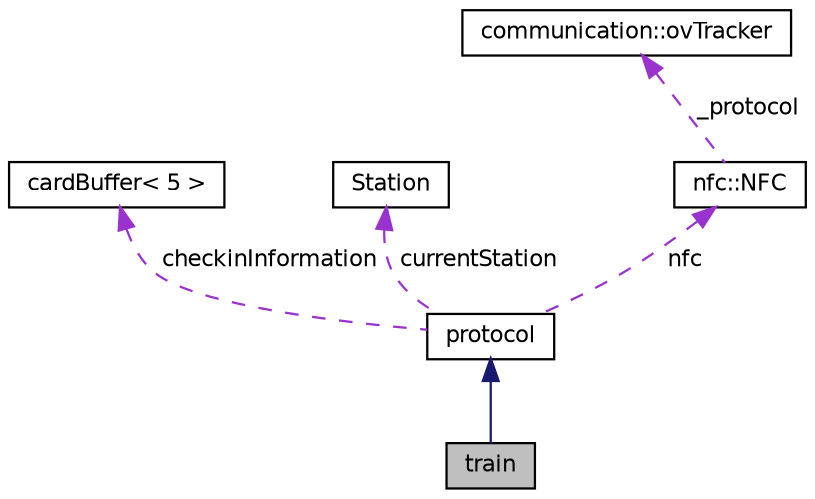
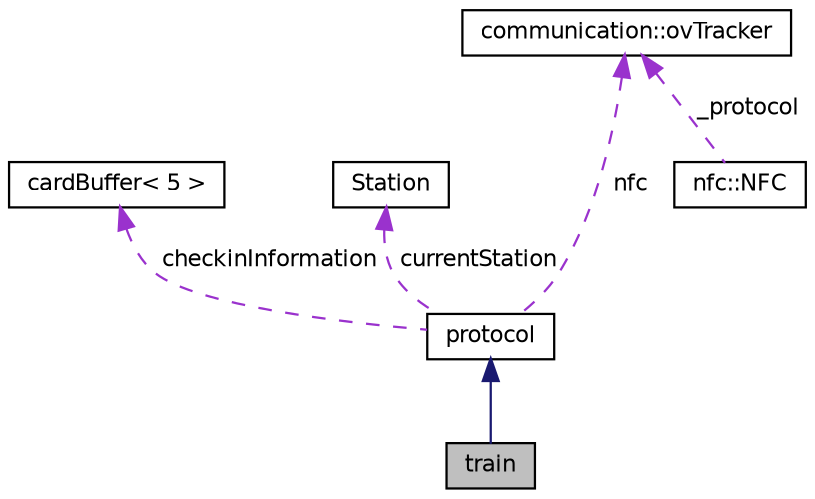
edge "protocol" -> "nfc::NFC": now "protocol" -> "communication::ovTracker"
